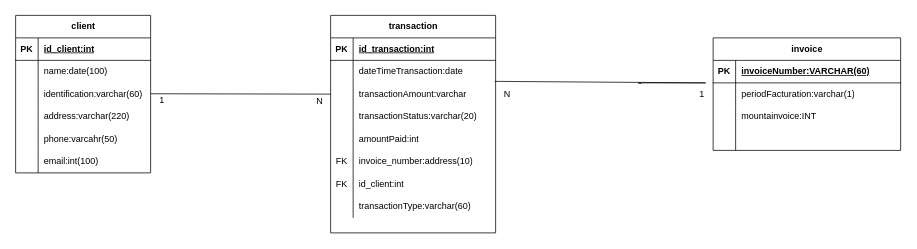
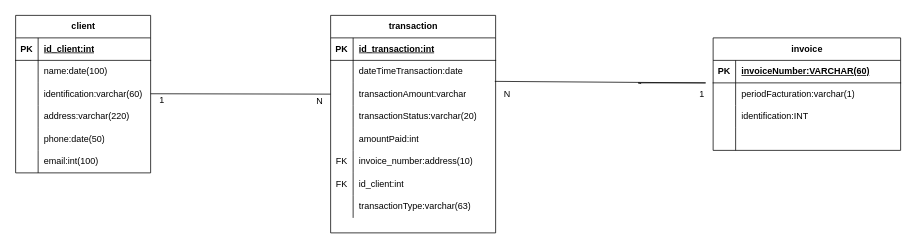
node "mountainvoice:INT": label "mountainvoice:INT" -> "identification:INT"
node "phone:varcahr(50)": label "phone:varcahr(50)" -> "phone:date(50)"
node "transactionType:varchar(60)": label "transactionType:varchar(60)" -> "transactionType:varchar(63)"
